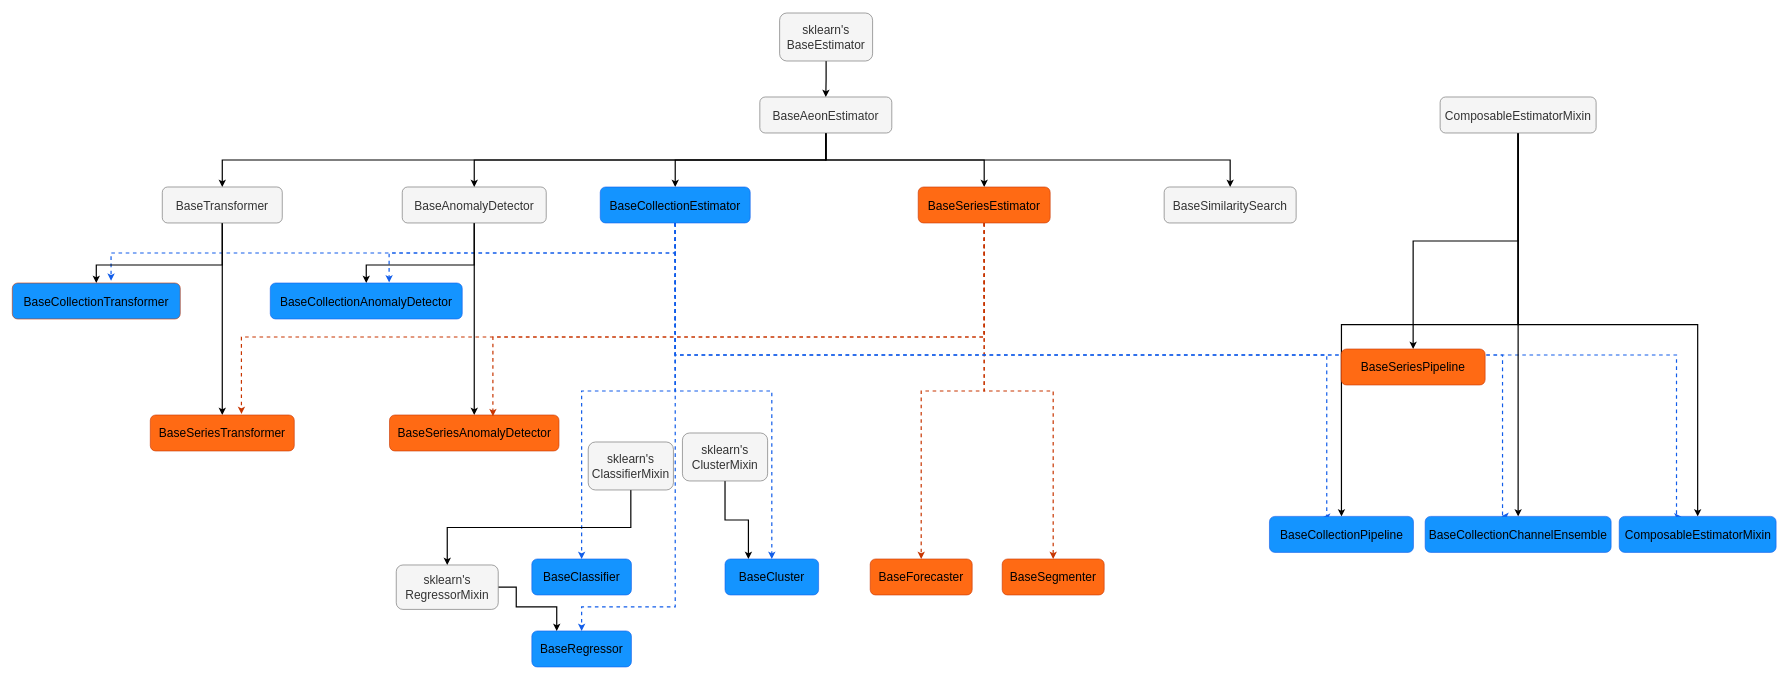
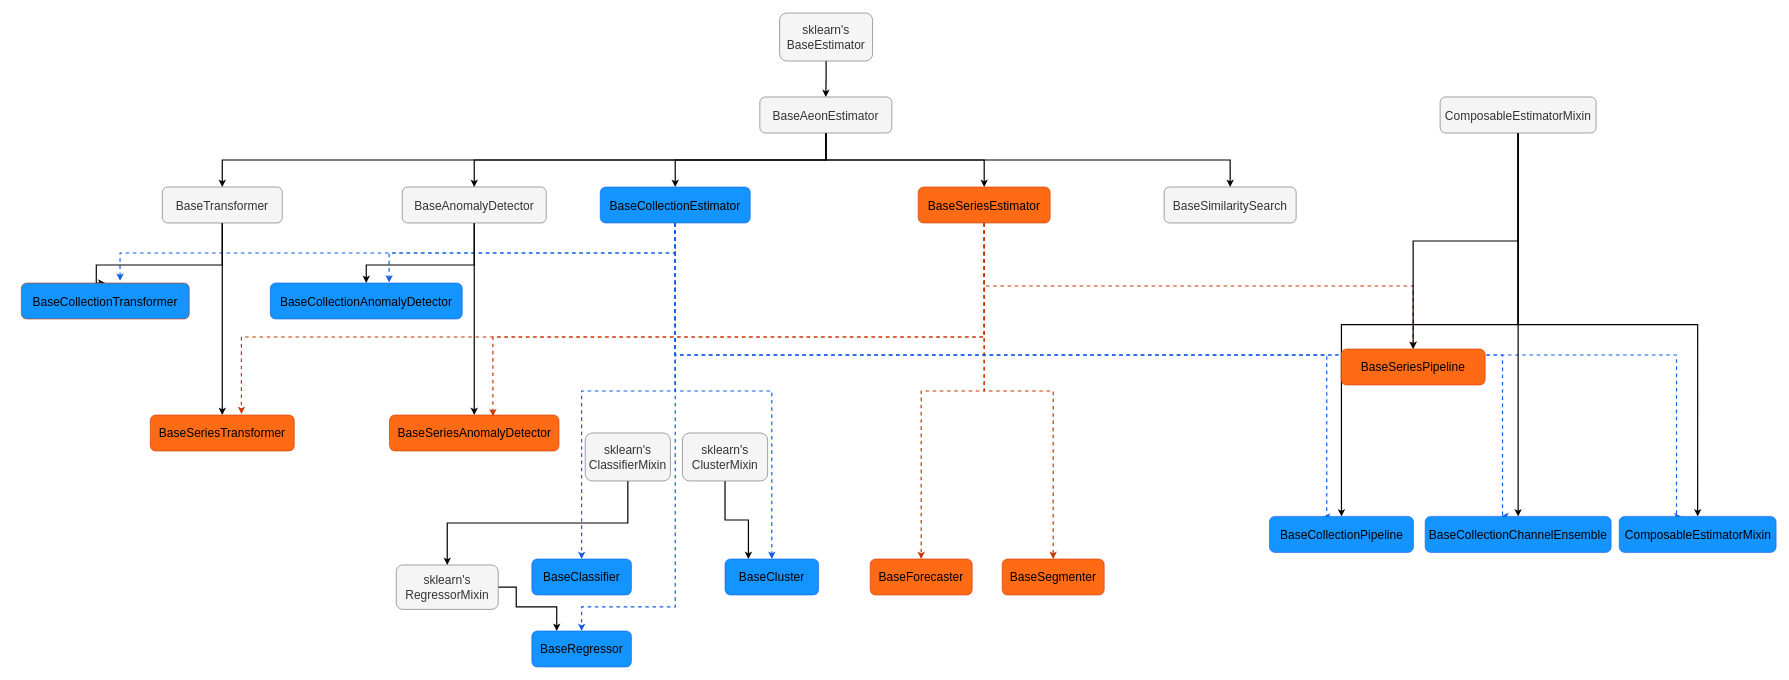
edge "BaseSeriesEstimator" -> "BaseSeriesPipeline": added
node "BaseCollectionTransformer": moved (96, 301) -> (105, 301)
node "sklearn's ClassifierMixin": moved (631, 466) -> (628, 457)
